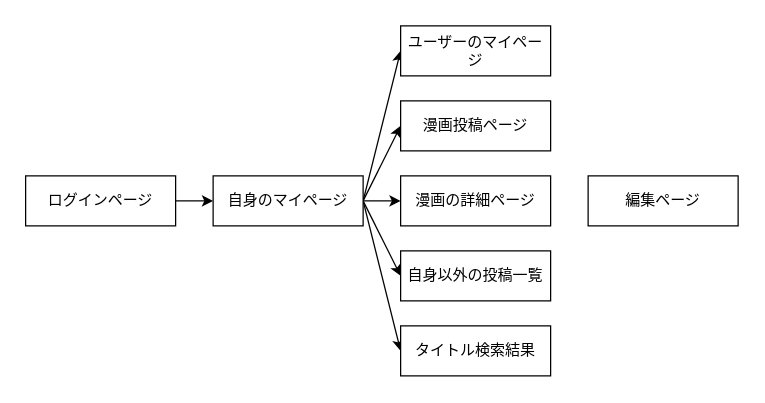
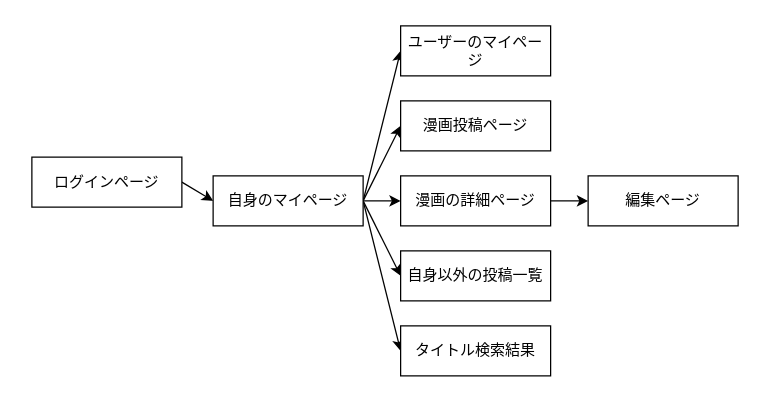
node "ログインページ": moved (101, 201) -> (107, 182)
edge "漫画の詳細ページ" -> "編集ページ": added
